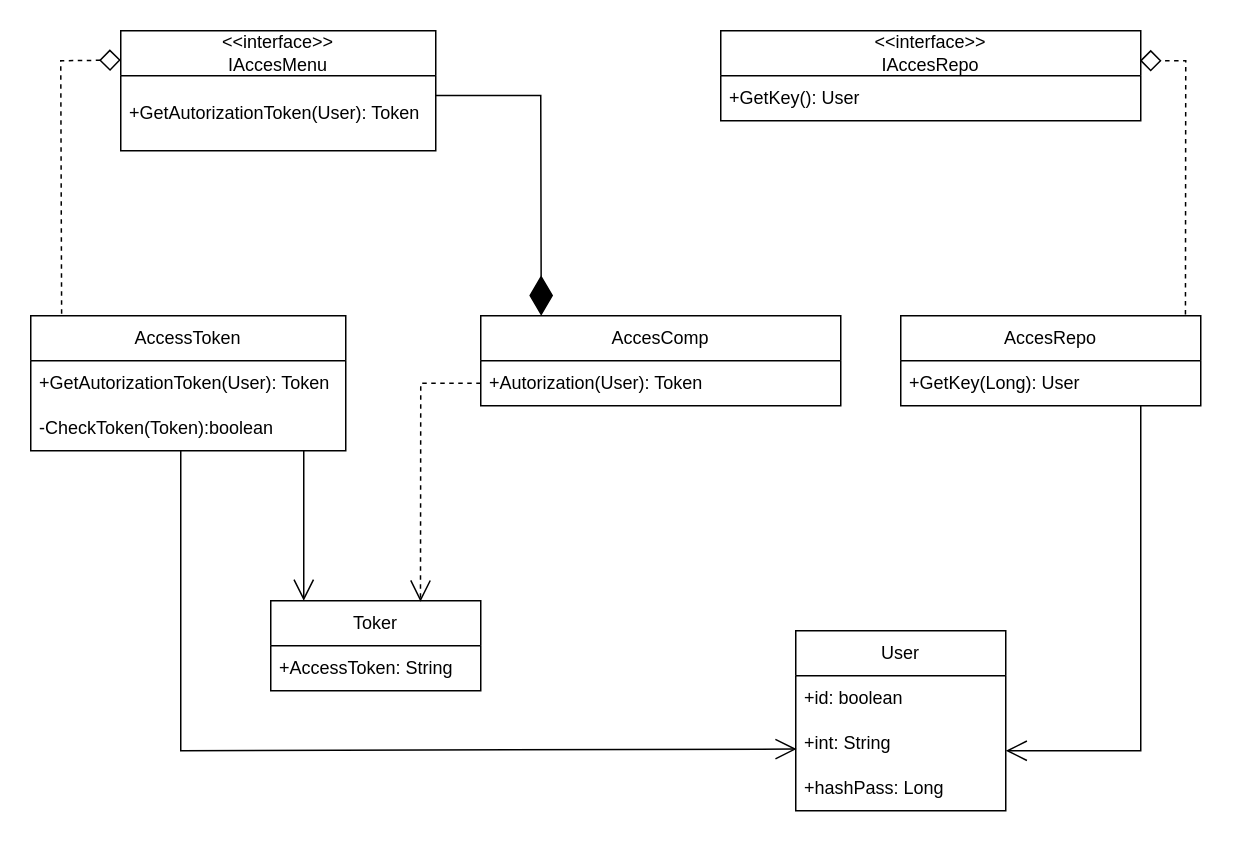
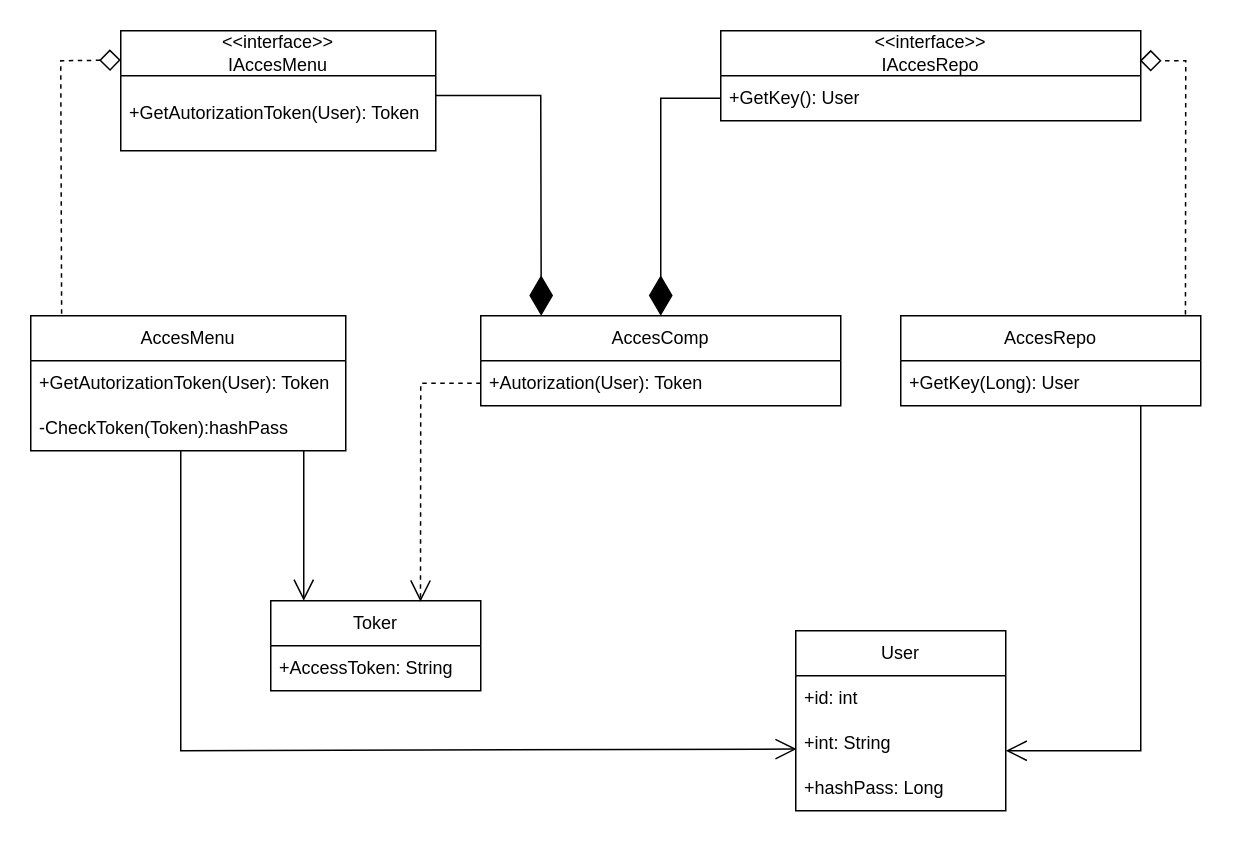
edge "+GetKey(): User" -> "AccesComp": added
node "AccessToken": label "AccessToken" -> "AccesMenu"
node "-CheckToken(Token):boolean": label "-CheckToken(Token):boolean" -> "-CheckToken(Token):hashPass"
node "+id: boolean": label "+id: boolean" -> "+id: int"
